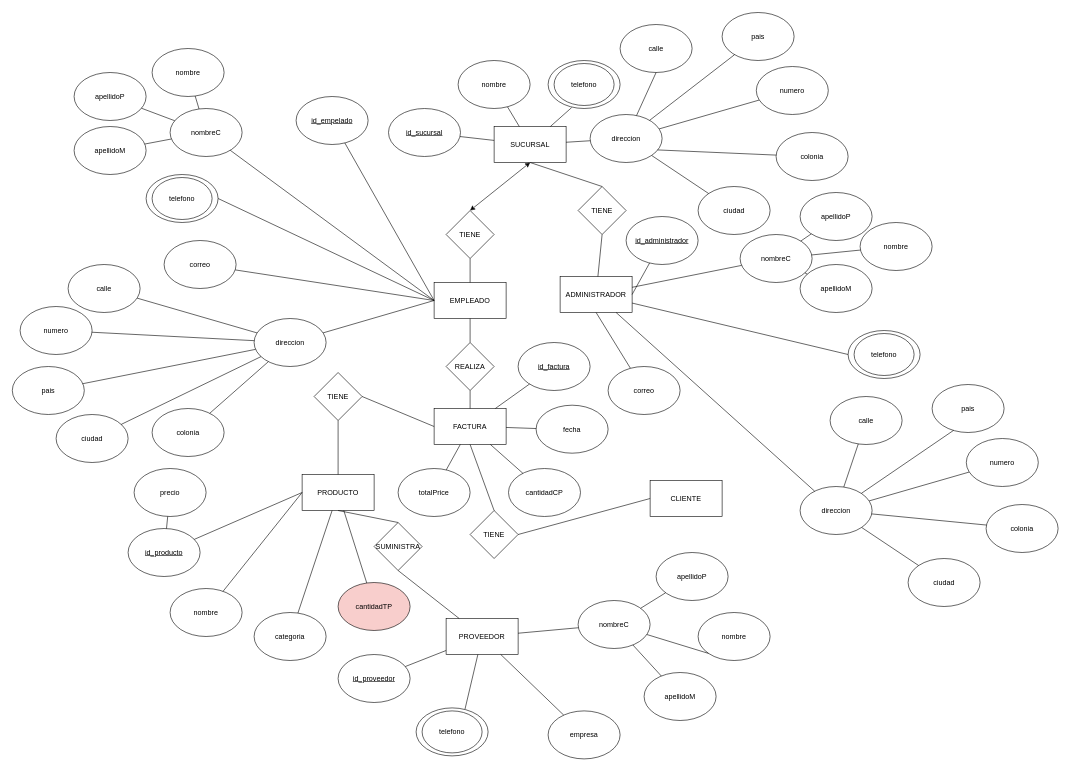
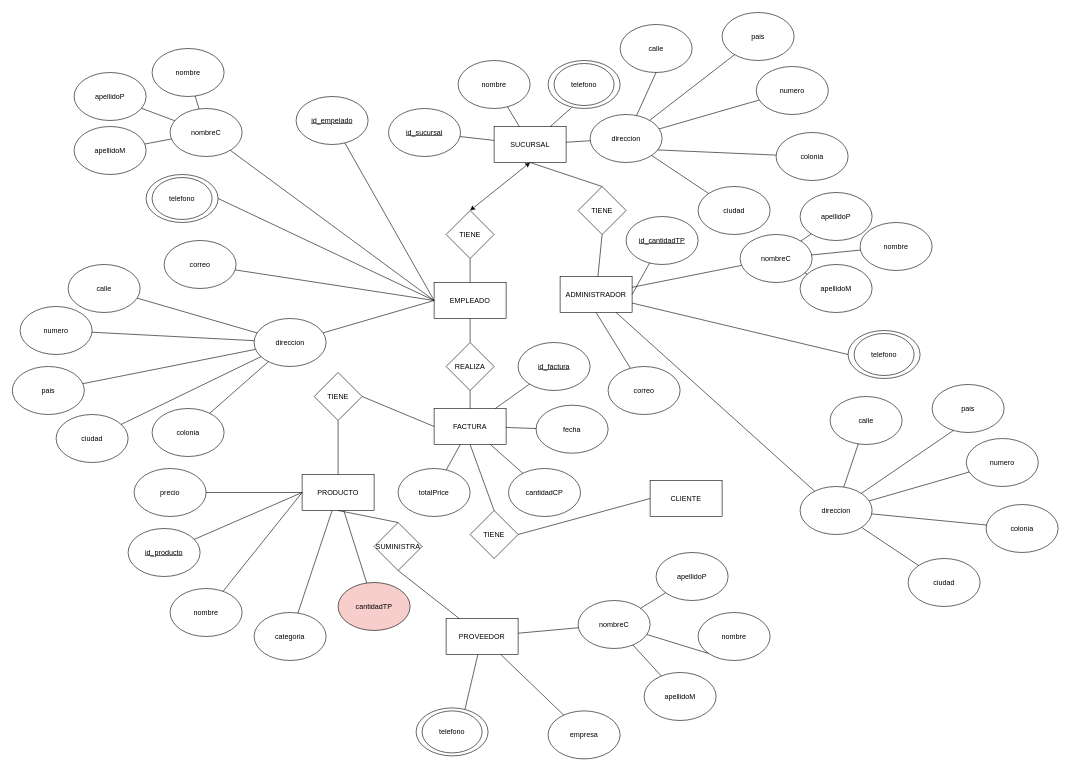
node "id_administrador": label "id_administrador" -> "id_cantidadTP"
edge "precio" -- "id_producto": now "precio" -- "PRODUCTO"
edge "PROVEEDOR" -- "id_proveedor": removed
node "id_proveedor": removed
